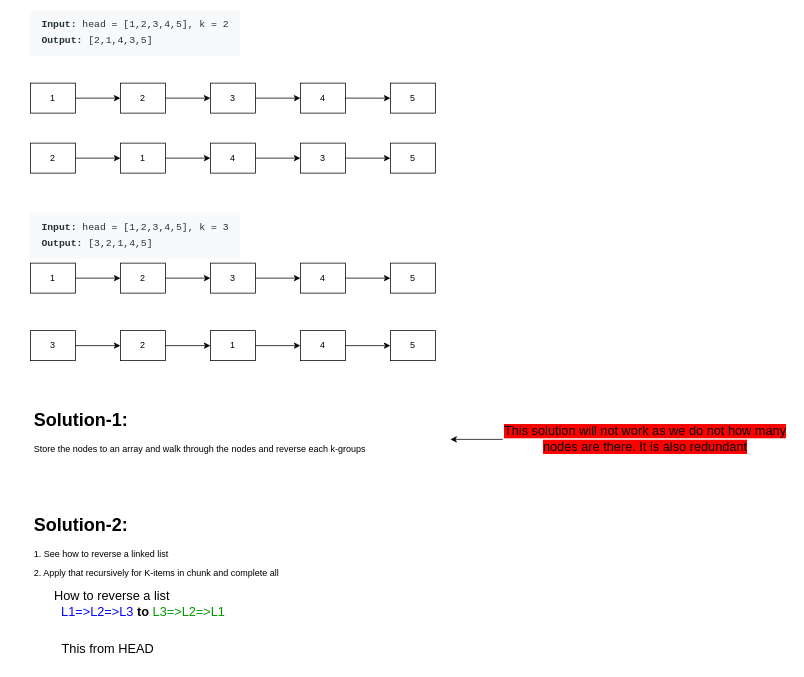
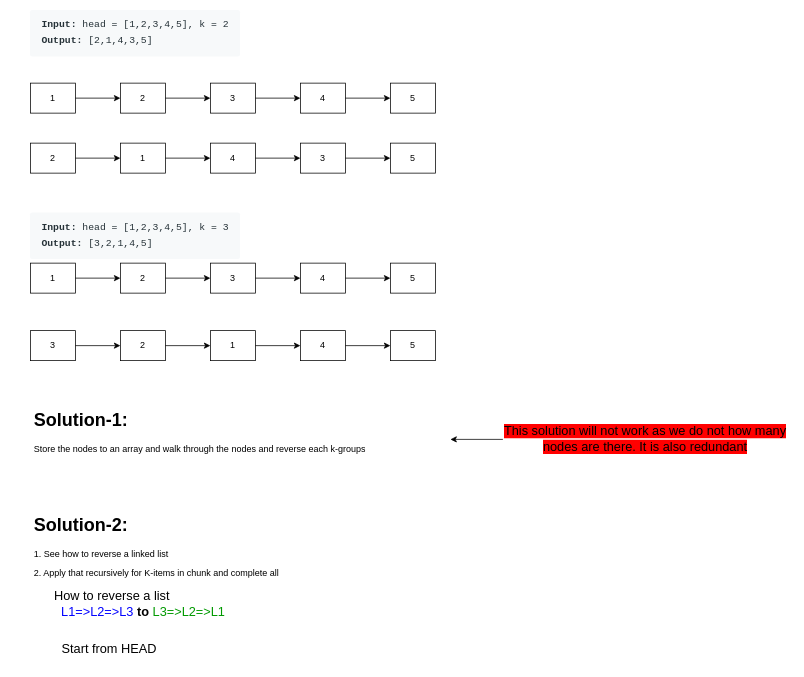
node "This from HEAD": label "This from HEAD" -> "Start from HEAD"
